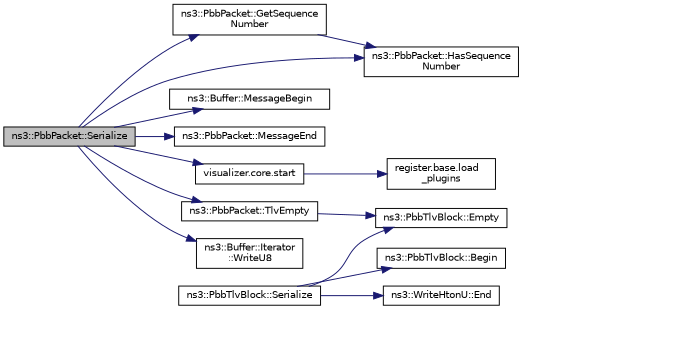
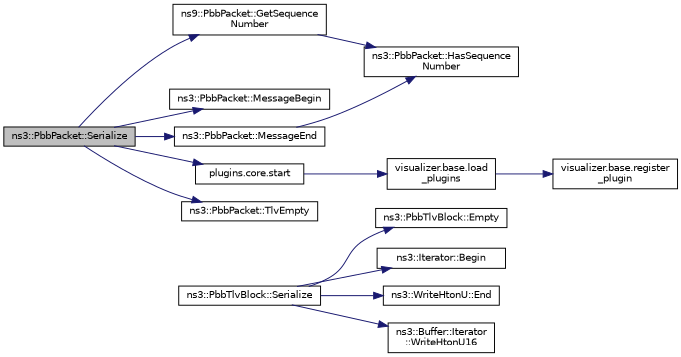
node "ns3::PbbPacket::GetSequence Number": label "ns3::PbbPacket::GetSequence Number" -> "ns9::PbbPacket::GetSequence Number"
edge "ns3::PbbPacket::Serialize" -> "ns3::PbbPacket::HasSequence Number": now "ns3::PbbPacket::MessageEnd" -> "ns3::PbbPacket::HasSequence Number"
node "ns3::Buffer::MessageBegin": label "ns3::Buffer::MessageBegin" -> "ns3::PbbPacket::MessageBegin"
node "visualizer.core.start": label "visualizer.core.start" -> "plugins.core.start"
node "register.base.load _plugins": label "register.base.load _plugins" -> "visualizer.base.load _plugins"
node "visualizer.base.register _plugin": added
edge "ns3::PbbPacket::TlvEmpty" -> "ns3::PbbTlvBlock::Empty": removed
node "ns3::Buffer::Iterator ::WriteU8": removed
node "ns3::PbbTlvBlock::Begin": label "ns3::PbbTlvBlock::Begin" -> "ns3::Iterator::Begin"
node "ns3::Buffer::Iterator ::WriteHtonU16": added
